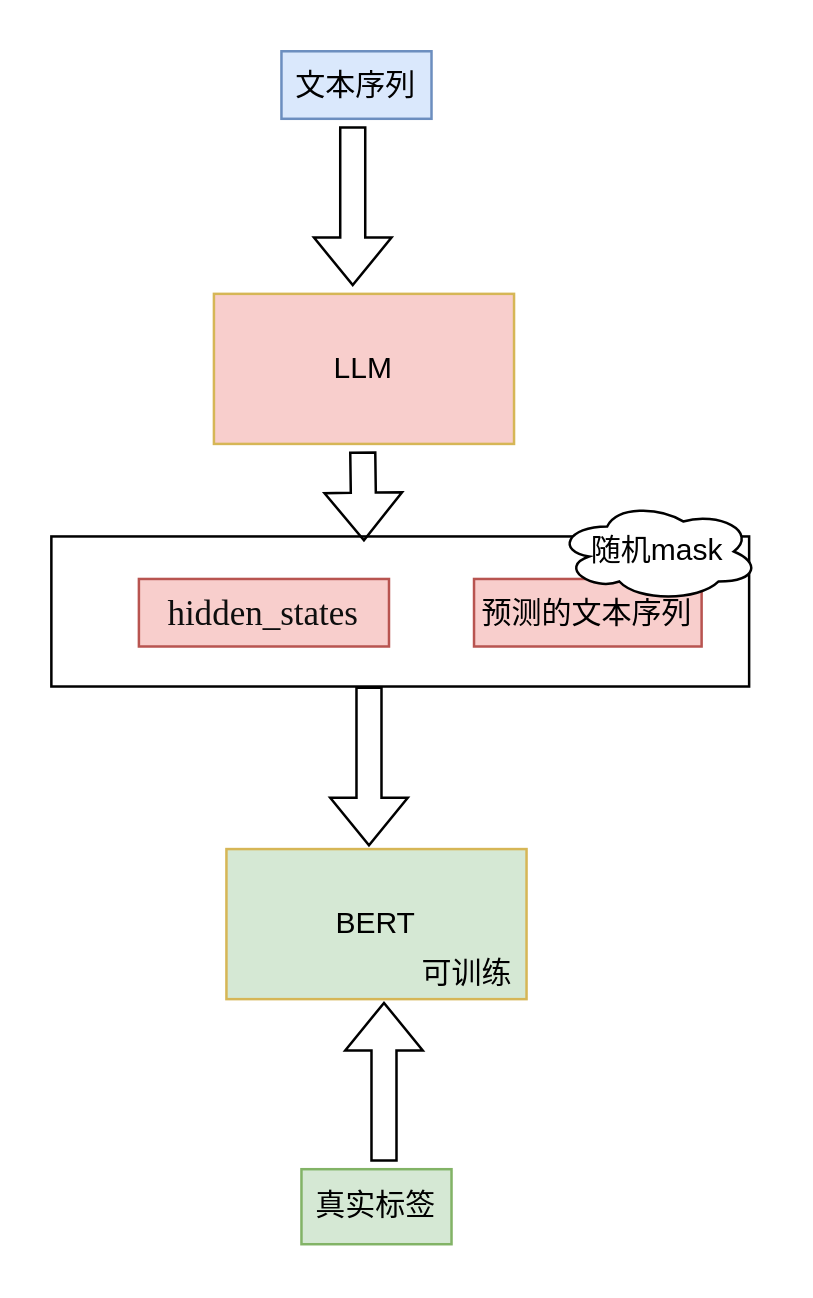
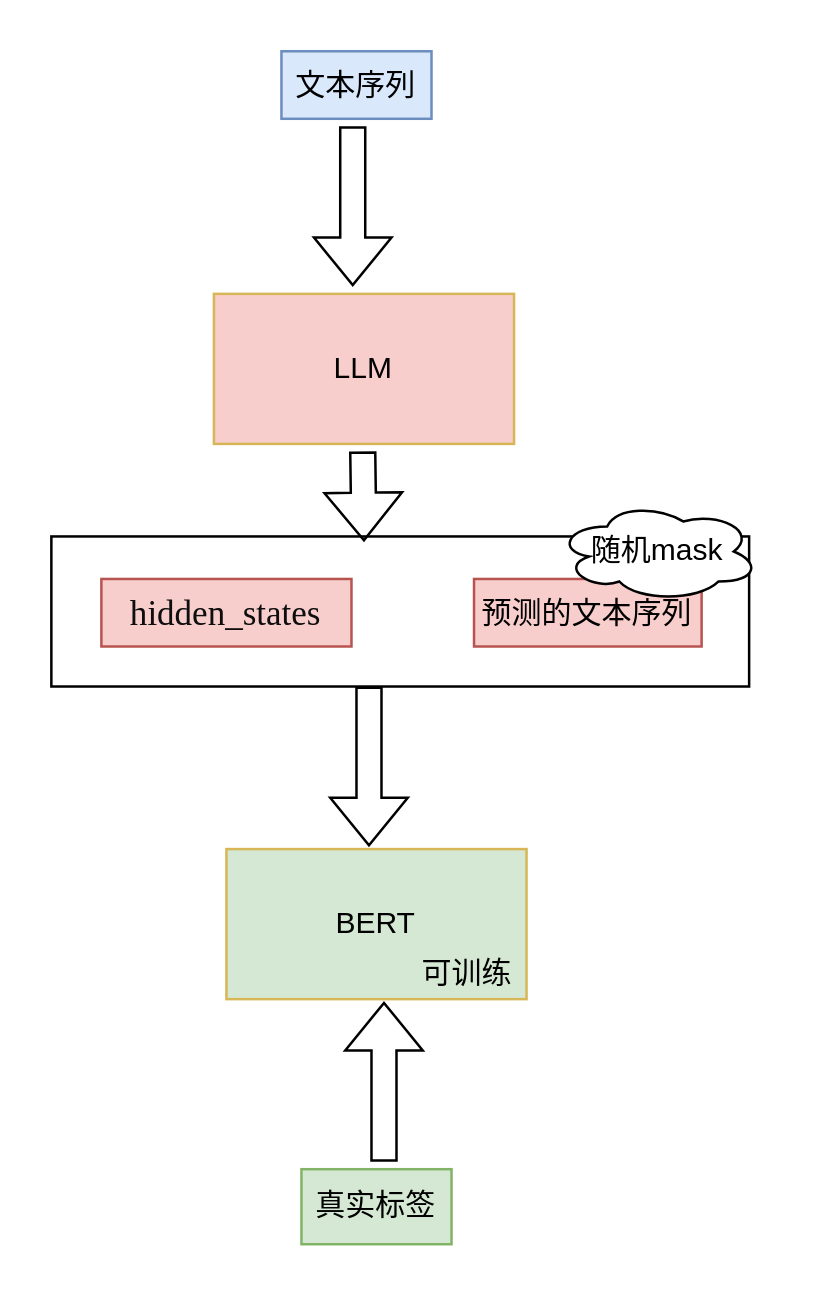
node "hidden_states": moved (264, 613) -> (226, 613)
